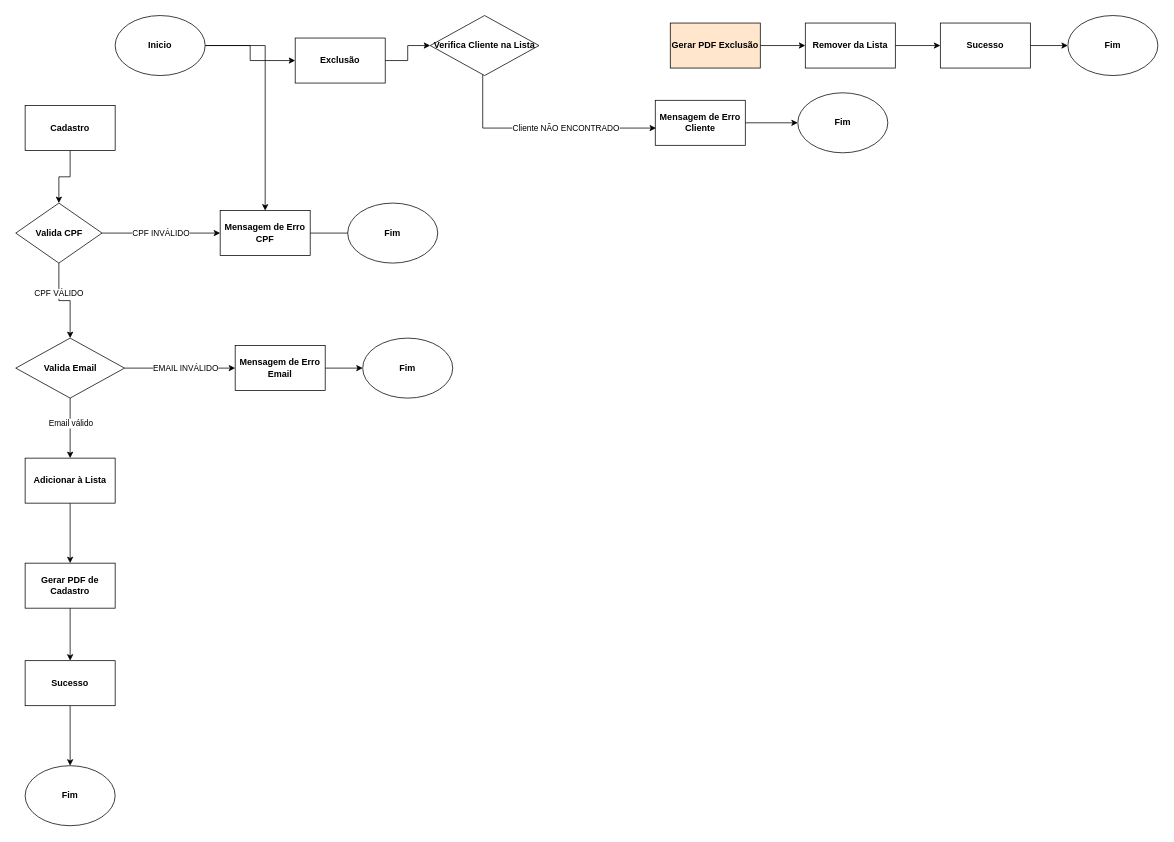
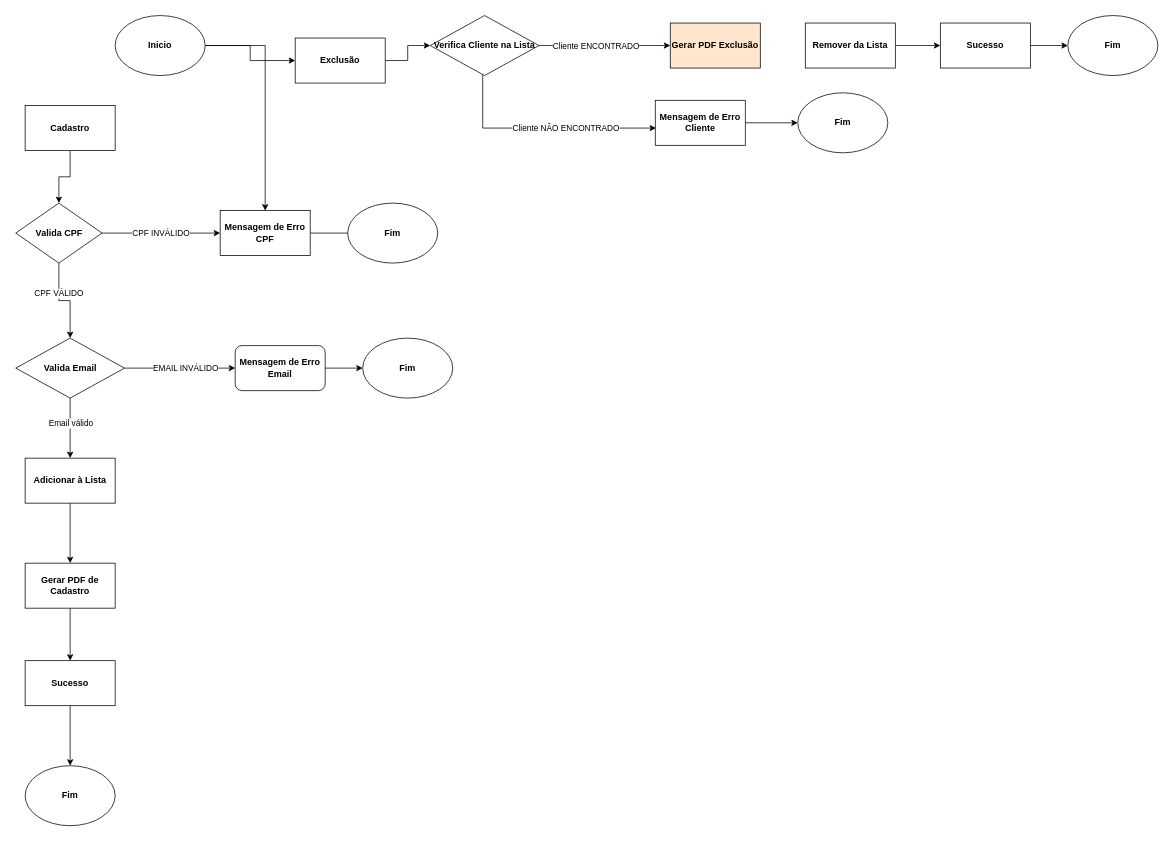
edge "Verifica Cliente na Lista" -> "Gerar PDF Exclusão": added, label "Cliente ENCONTRADO"
edge "Gerar PDF Exclusão" -> "Remover da Lista": removed
node "Mensagem de Erro Email": shape rectangle -> rounded rectangle
